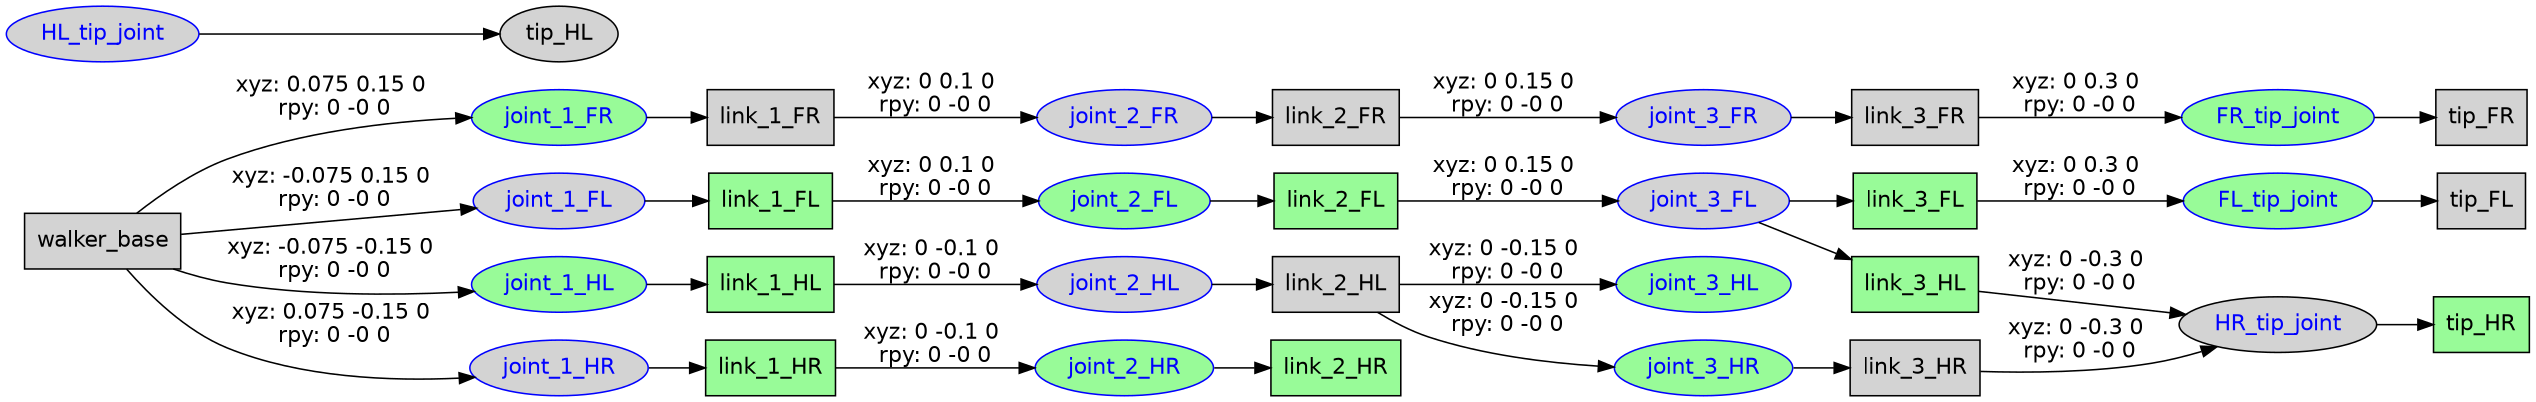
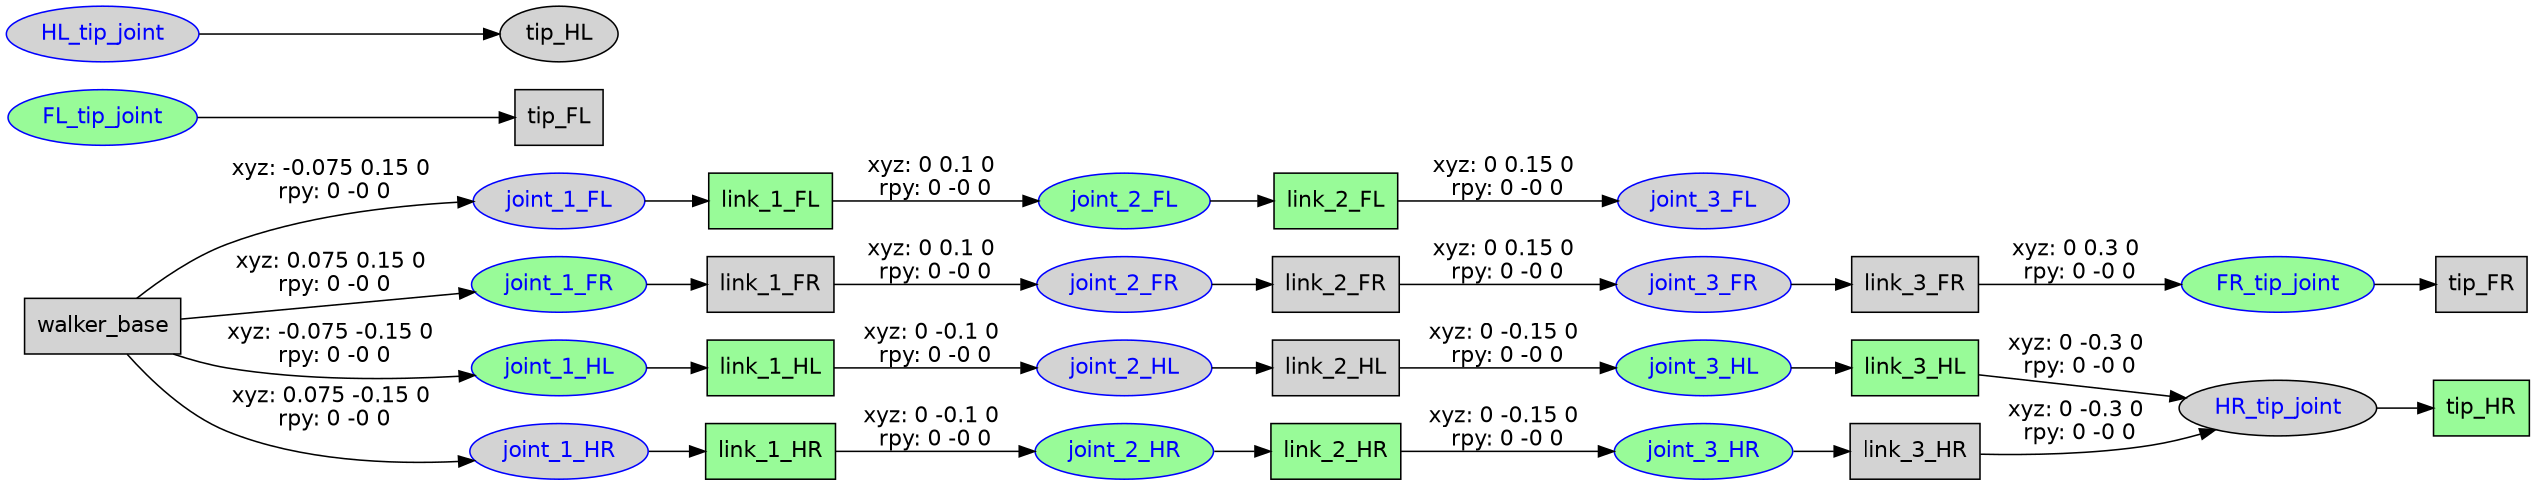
node "link_3_FL": removed
edge "joint_3_FL" -> "link_3_HL": now "joint_3_HL" -> "link_3_HL"
edge "link_2_HL" -> "joint_3_HR": now "link_2_HR" -> "joint_3_HR"
